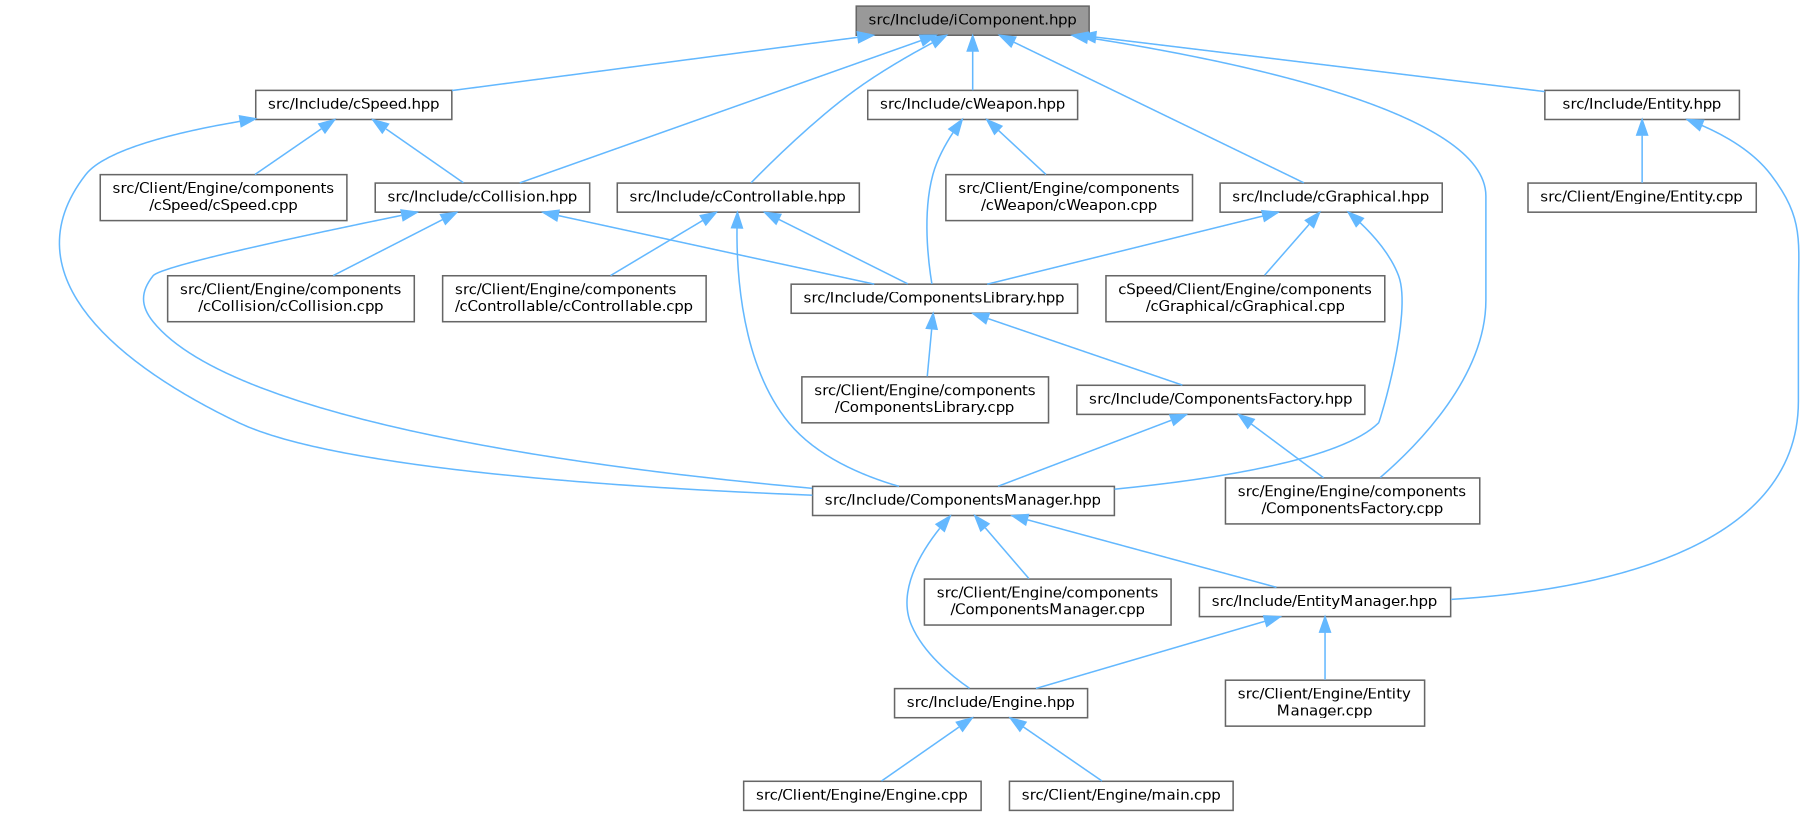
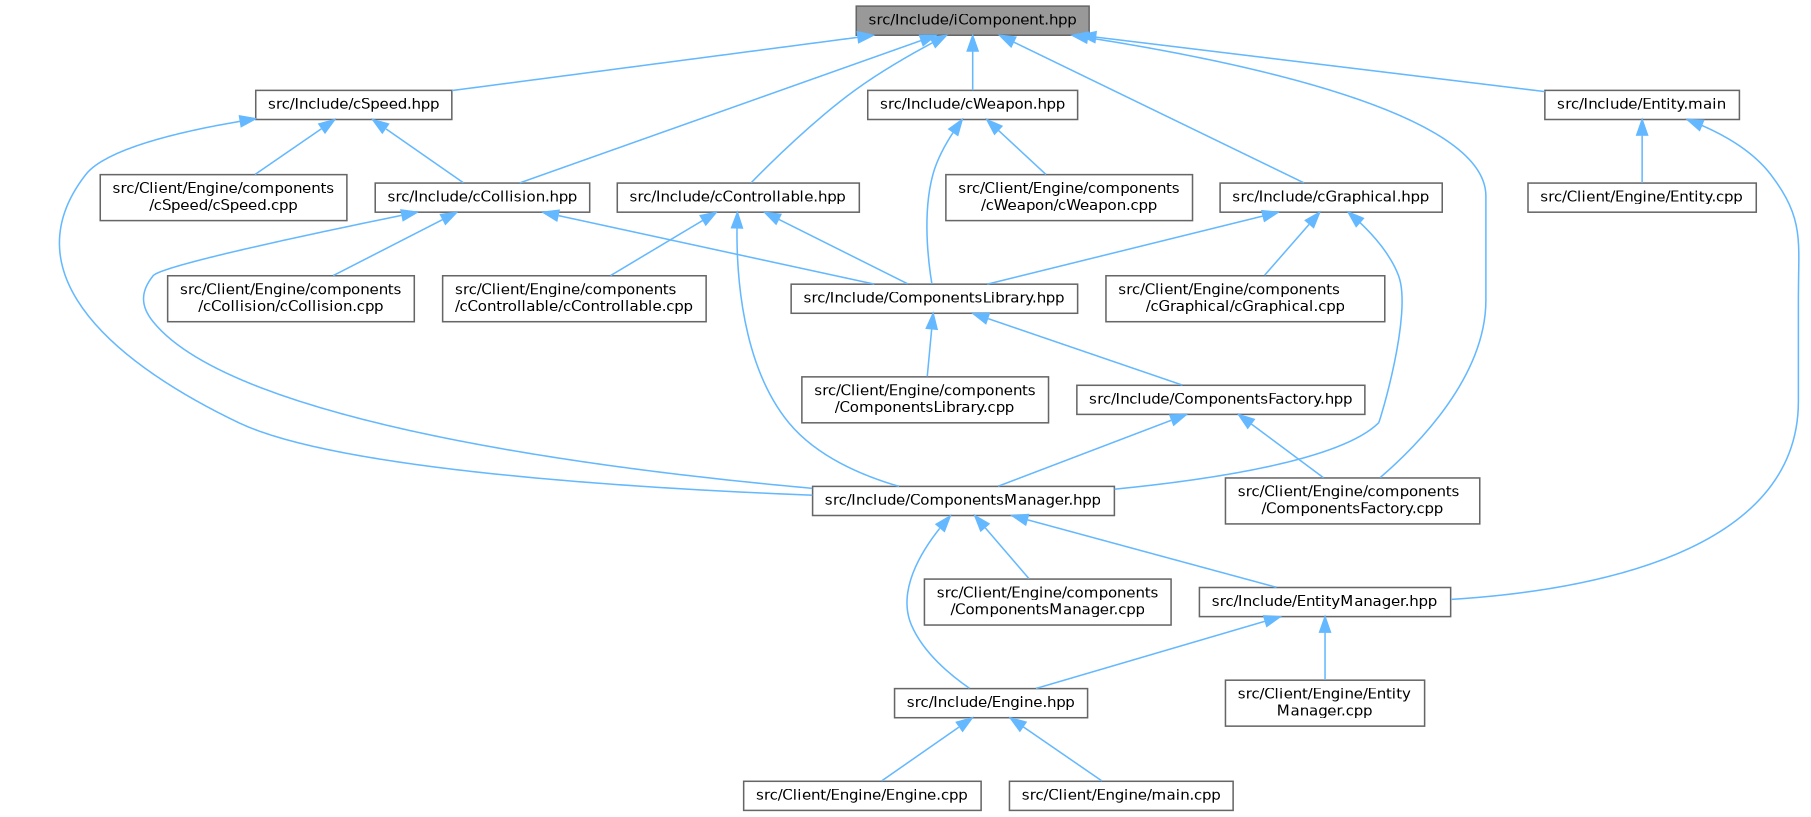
node "src/Include/Entity.hpp": label "src/Include/Entity.hpp" -> "src/Include/Entity.main"
node "cSpeed/Client/Engine/components /cGraphical/cGraphical.cpp": label "cSpeed/Client/Engine/components /cGraphical/cGraphical.cpp" -> "src/Client/Engine/components /cGraphical/cGraphical.cpp"
node "src/Engine/Engine/components /ComponentsFactory.cpp": label "src/Engine/Engine/components /ComponentsFactory.cpp" -> "src/Client/Engine/components /ComponentsFactory.cpp"
